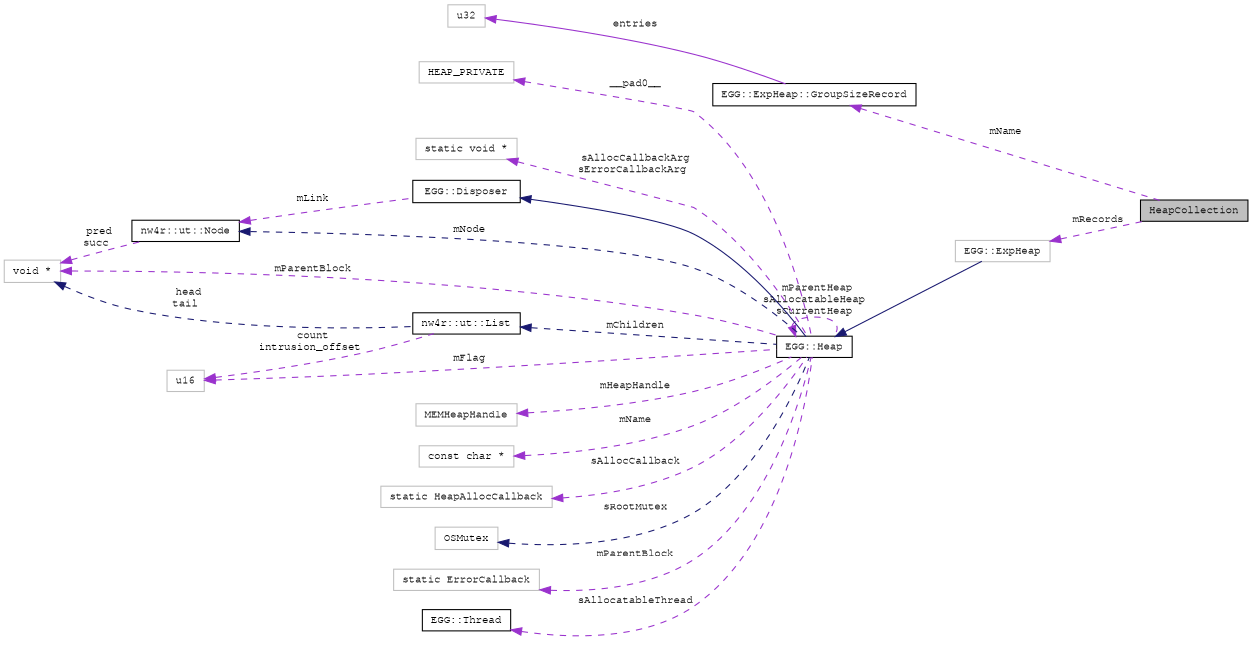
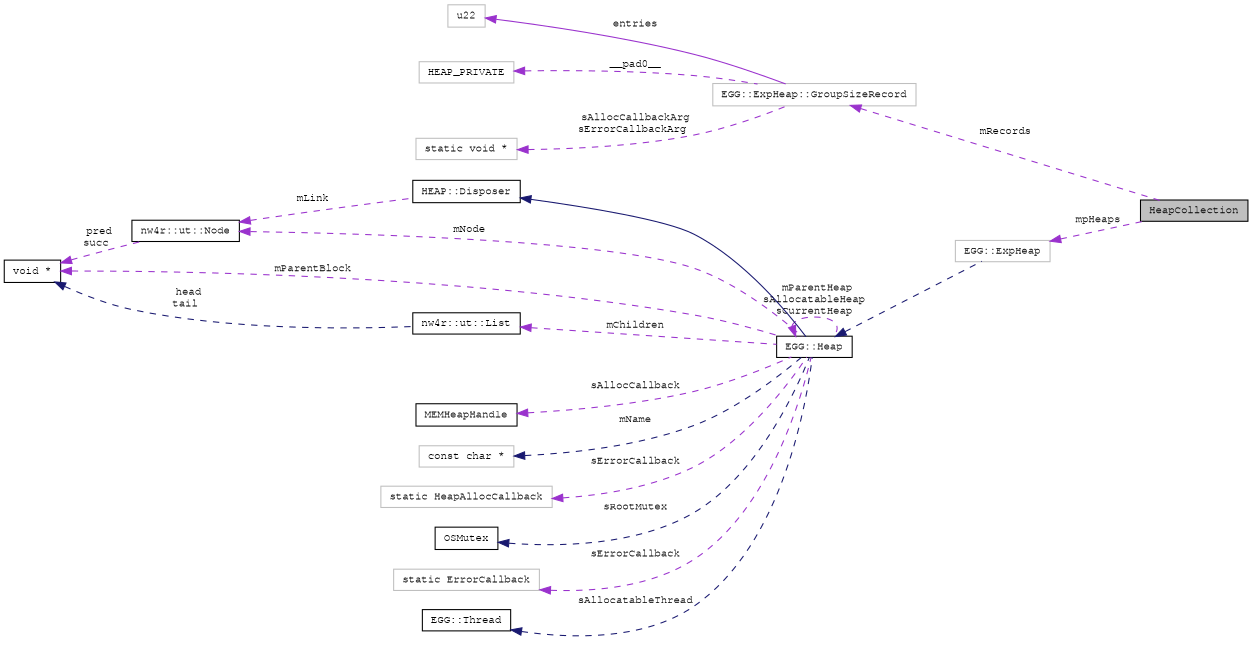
node "u32": label "u32" -> "u22"
node "EGG::ExpHeap::GroupSizeRecord": color black -> grey75
edge "HeapCollection" -> "EGG::ExpHeap::GroupSizeRecord": label " mName" -> " mRecords"
edge "EGG::Heap" -> "HEAP_PRIVATE": now "EGG::ExpHeap::GroupSizeRecord" -> "HEAP_PRIVATE"
node "EGG::Disposer": label "EGG::Disposer" -> "HEAP::Disposer"
edge "EGG::Heap" -> "static void *": now "EGG::ExpHeap::GroupSizeRecord" -> "static void *"
edge "HeapCollection" -> "EGG::ExpHeap": label " mRecords" -> " mpHeaps"
edge "EGG::Heap" -> "nw4r::ut::Node": color midnightblue -> darkorchid3
node "void *": color grey75 -> black
edge "EGG::ExpHeap" -> "EGG::Heap": style solid -> dashed
edge "EGG::Heap" -> "nw4r::ut::List": color midnightblue -> darkorchid3
node "u16": removed
edge "EGG::Heap" -> "MEMHeapHandle": label " mHeapHandle" -> " sAllocCallback"
node "MEMHeapHandle": color grey75 -> black
edge "EGG::Heap" -> "const char *": color darkorchid3 -> midnightblue
edge "EGG::Heap" -> "static HeapAllocCallback": label " sAllocCallback" -> " sErrorCallback"
node "OSMutex": color grey75 -> black
edge "EGG::Heap" -> "static ErrorCallback": label " mParentBlock" -> " sErrorCallback"
edge "EGG::Heap" -> "EGG::Thread": color darkorchid3 -> midnightblue
